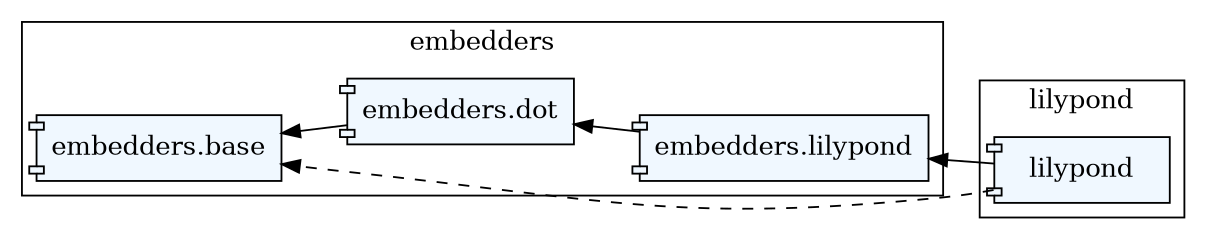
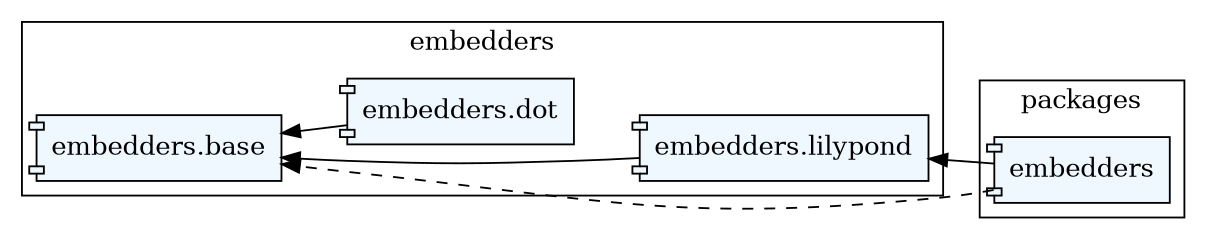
cluster "lilypond": label "lilypond" -> "packages"
edge "embedders.lilypond" -> "embedders.dot": now "embedders.lilypond" -> "embedders.base"
node "lilypond": label "lilypond" -> "embedders"
